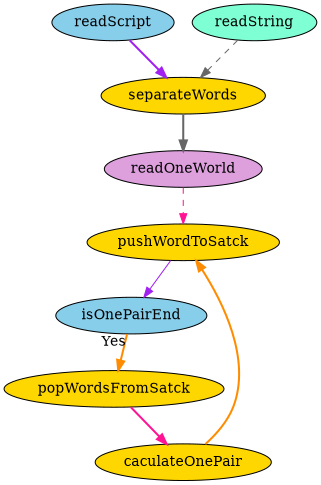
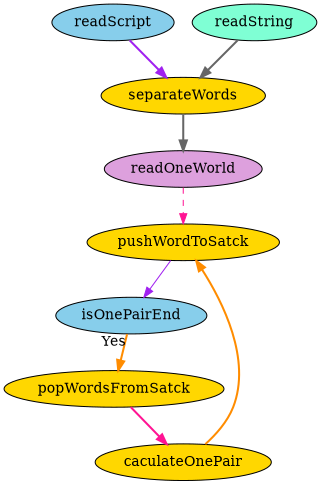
edge "readString" -> "separateWords": style dashed -> bold
